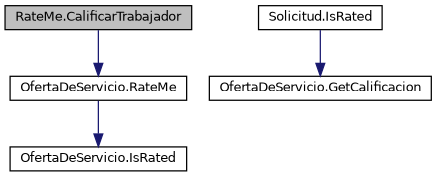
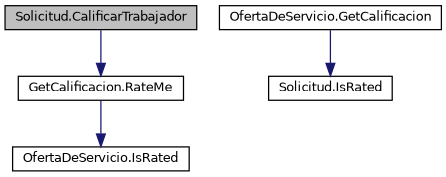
node "RateMe.CalificarTrabajador": label "RateMe.CalificarTrabajador" -> "Solicitud.CalificarTrabajador"
edge "Solicitud.IsRated" -> "OfertaDeServicio.GetCalificacion": reversed
node "OfertaDeServicio.RateMe": label "OfertaDeServicio.RateMe" -> "GetCalificacion.RateMe"
